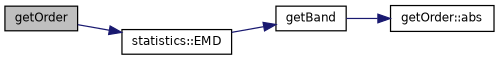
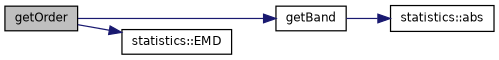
node "getOrder::abs": label "getOrder::abs" -> "statistics::abs"
edge "statistics::EMD" -> "getBand": now "getOrder" -> "getBand"
